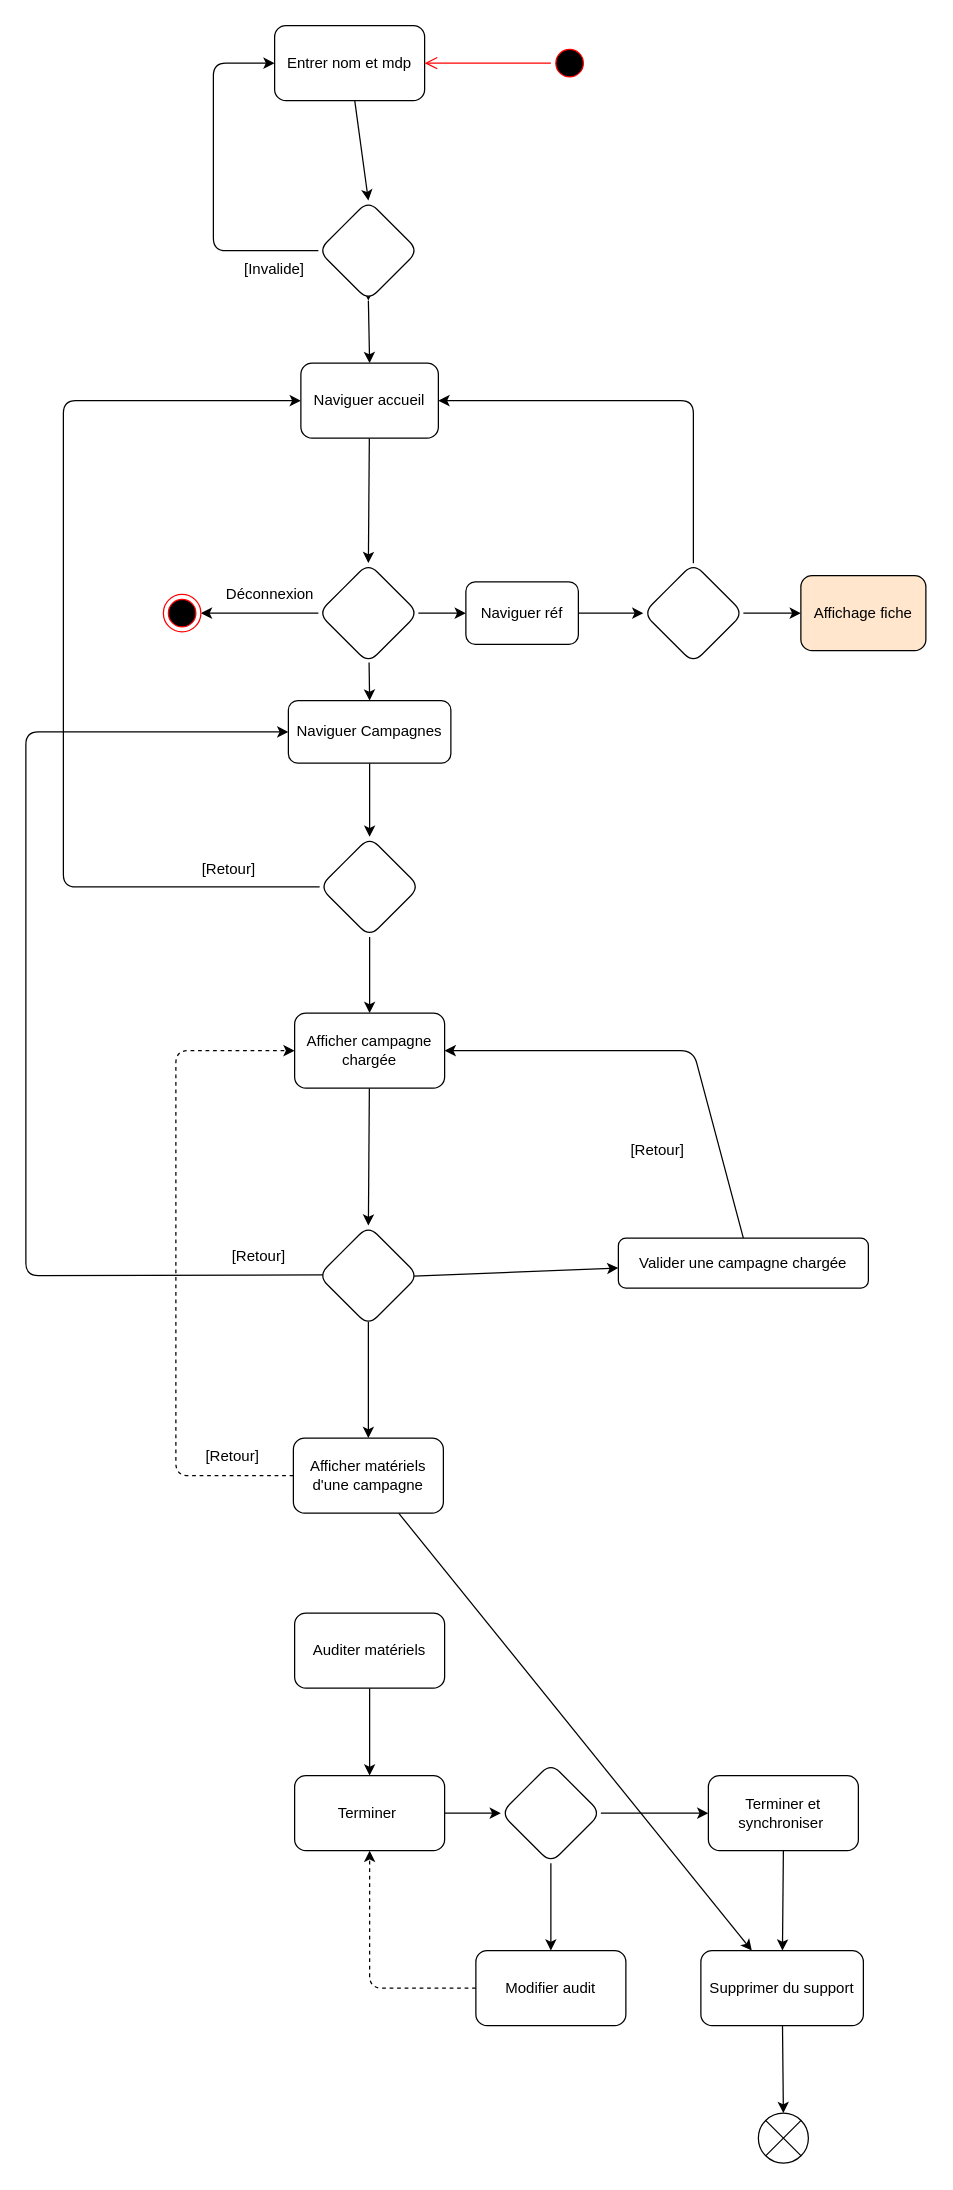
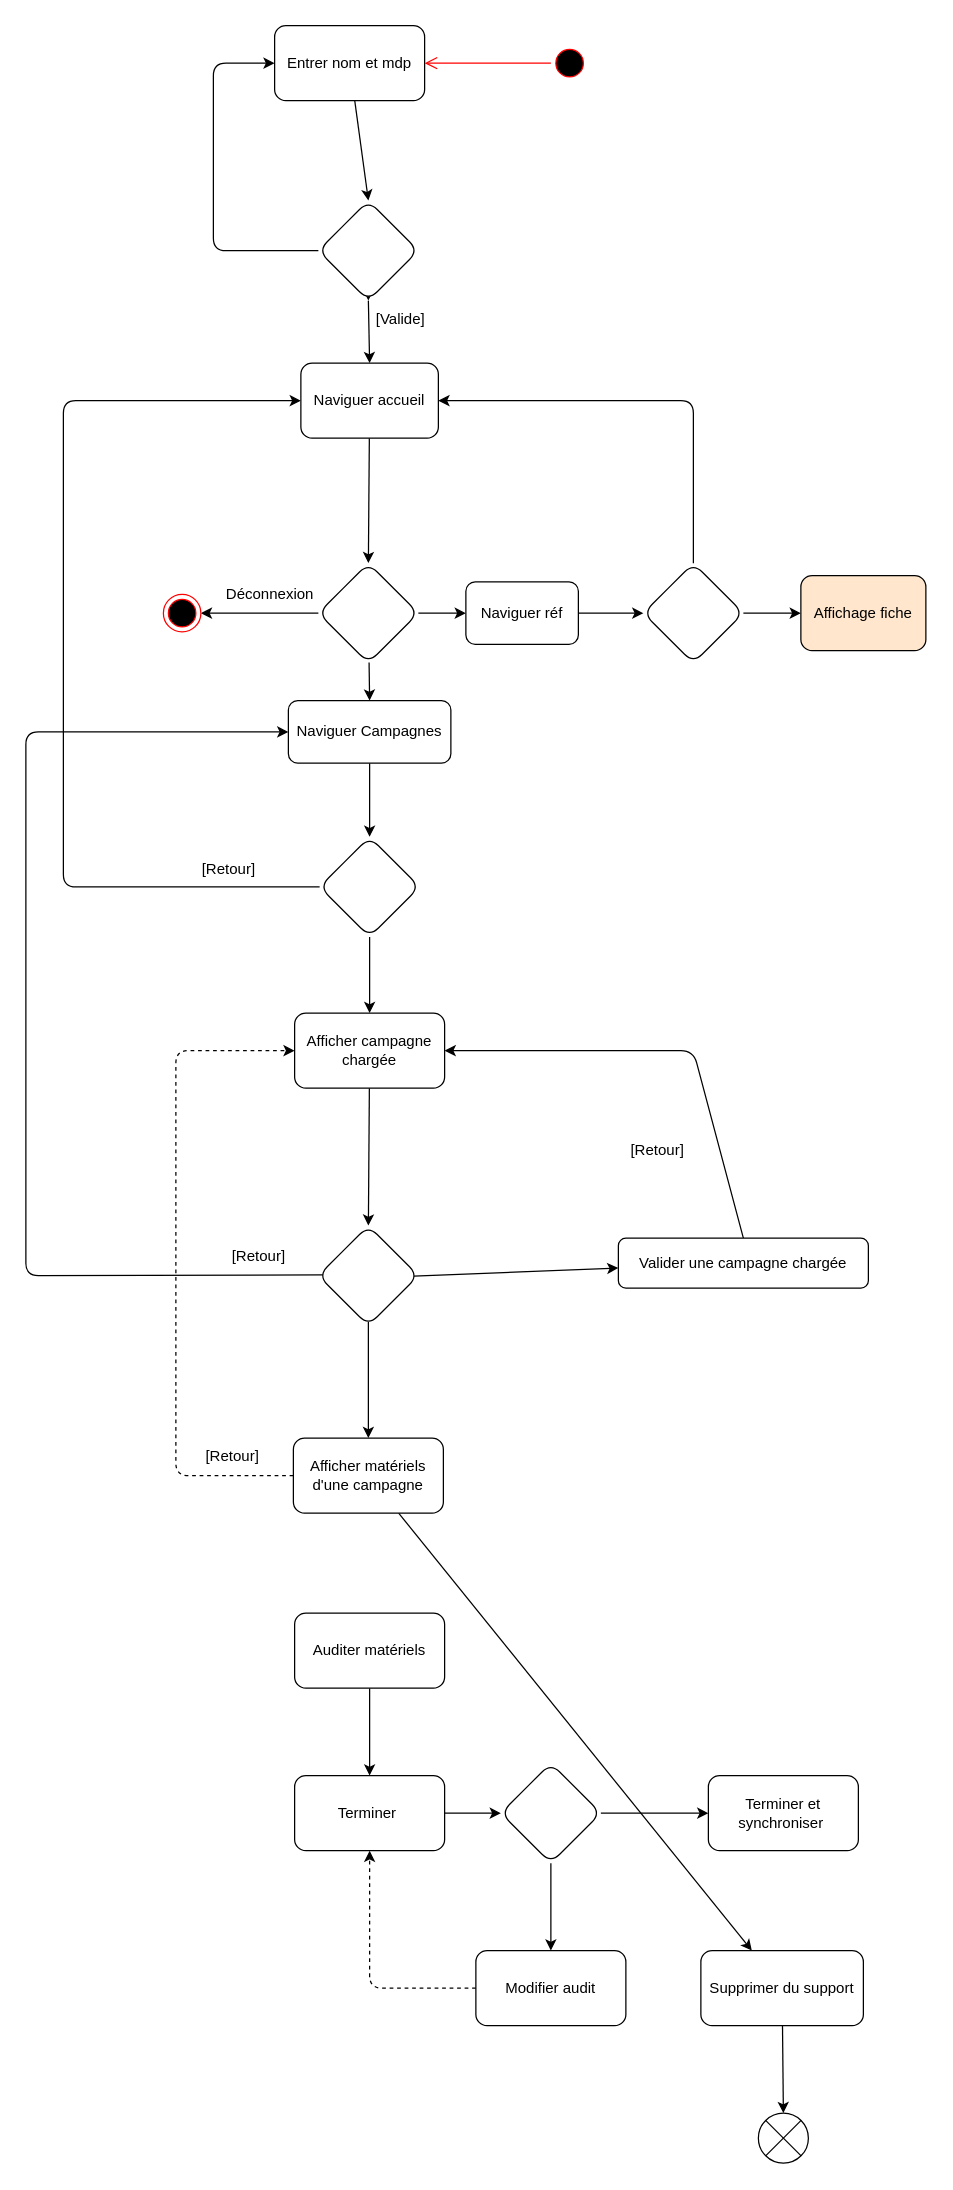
node "[Invalide]": removed
node "[Valide]": added
edge "Terminer et synchroniser" -> "Supprimer du support": removed
